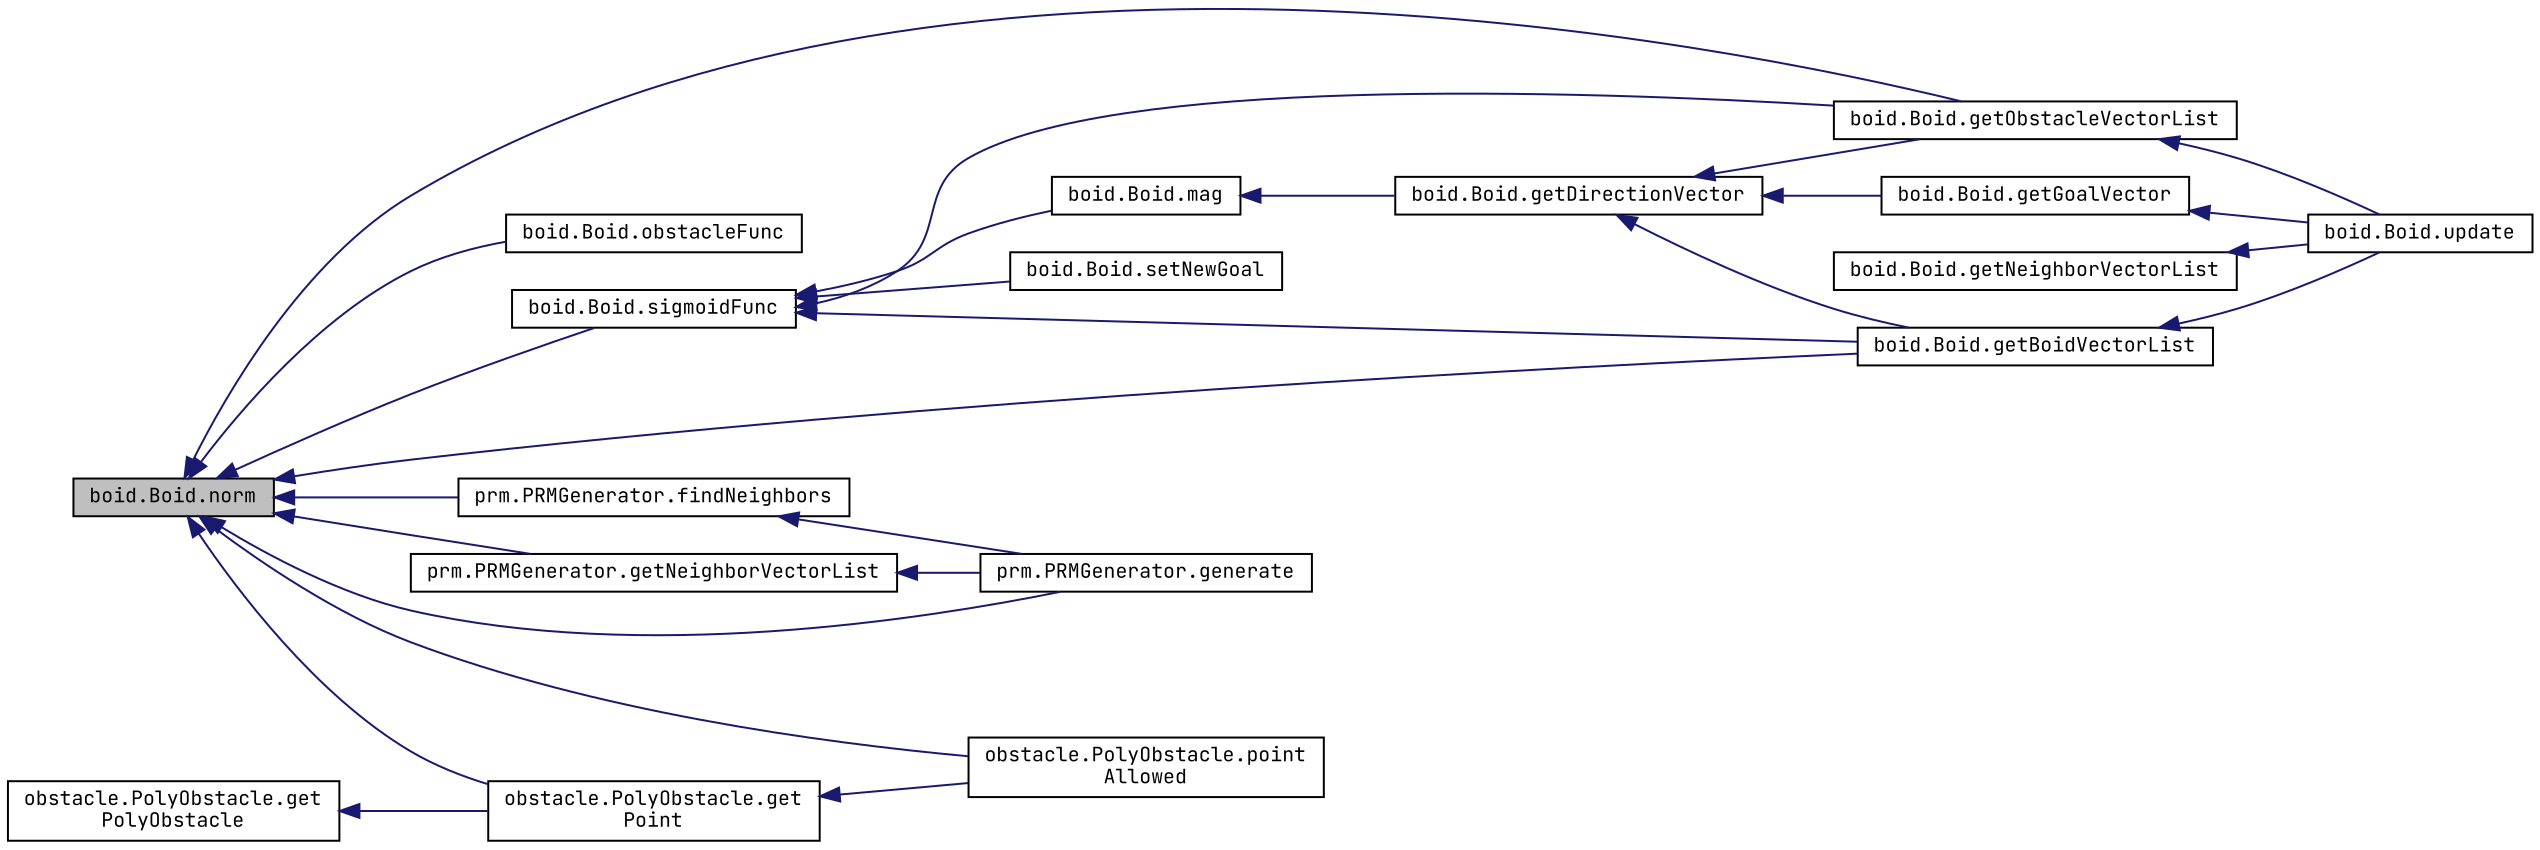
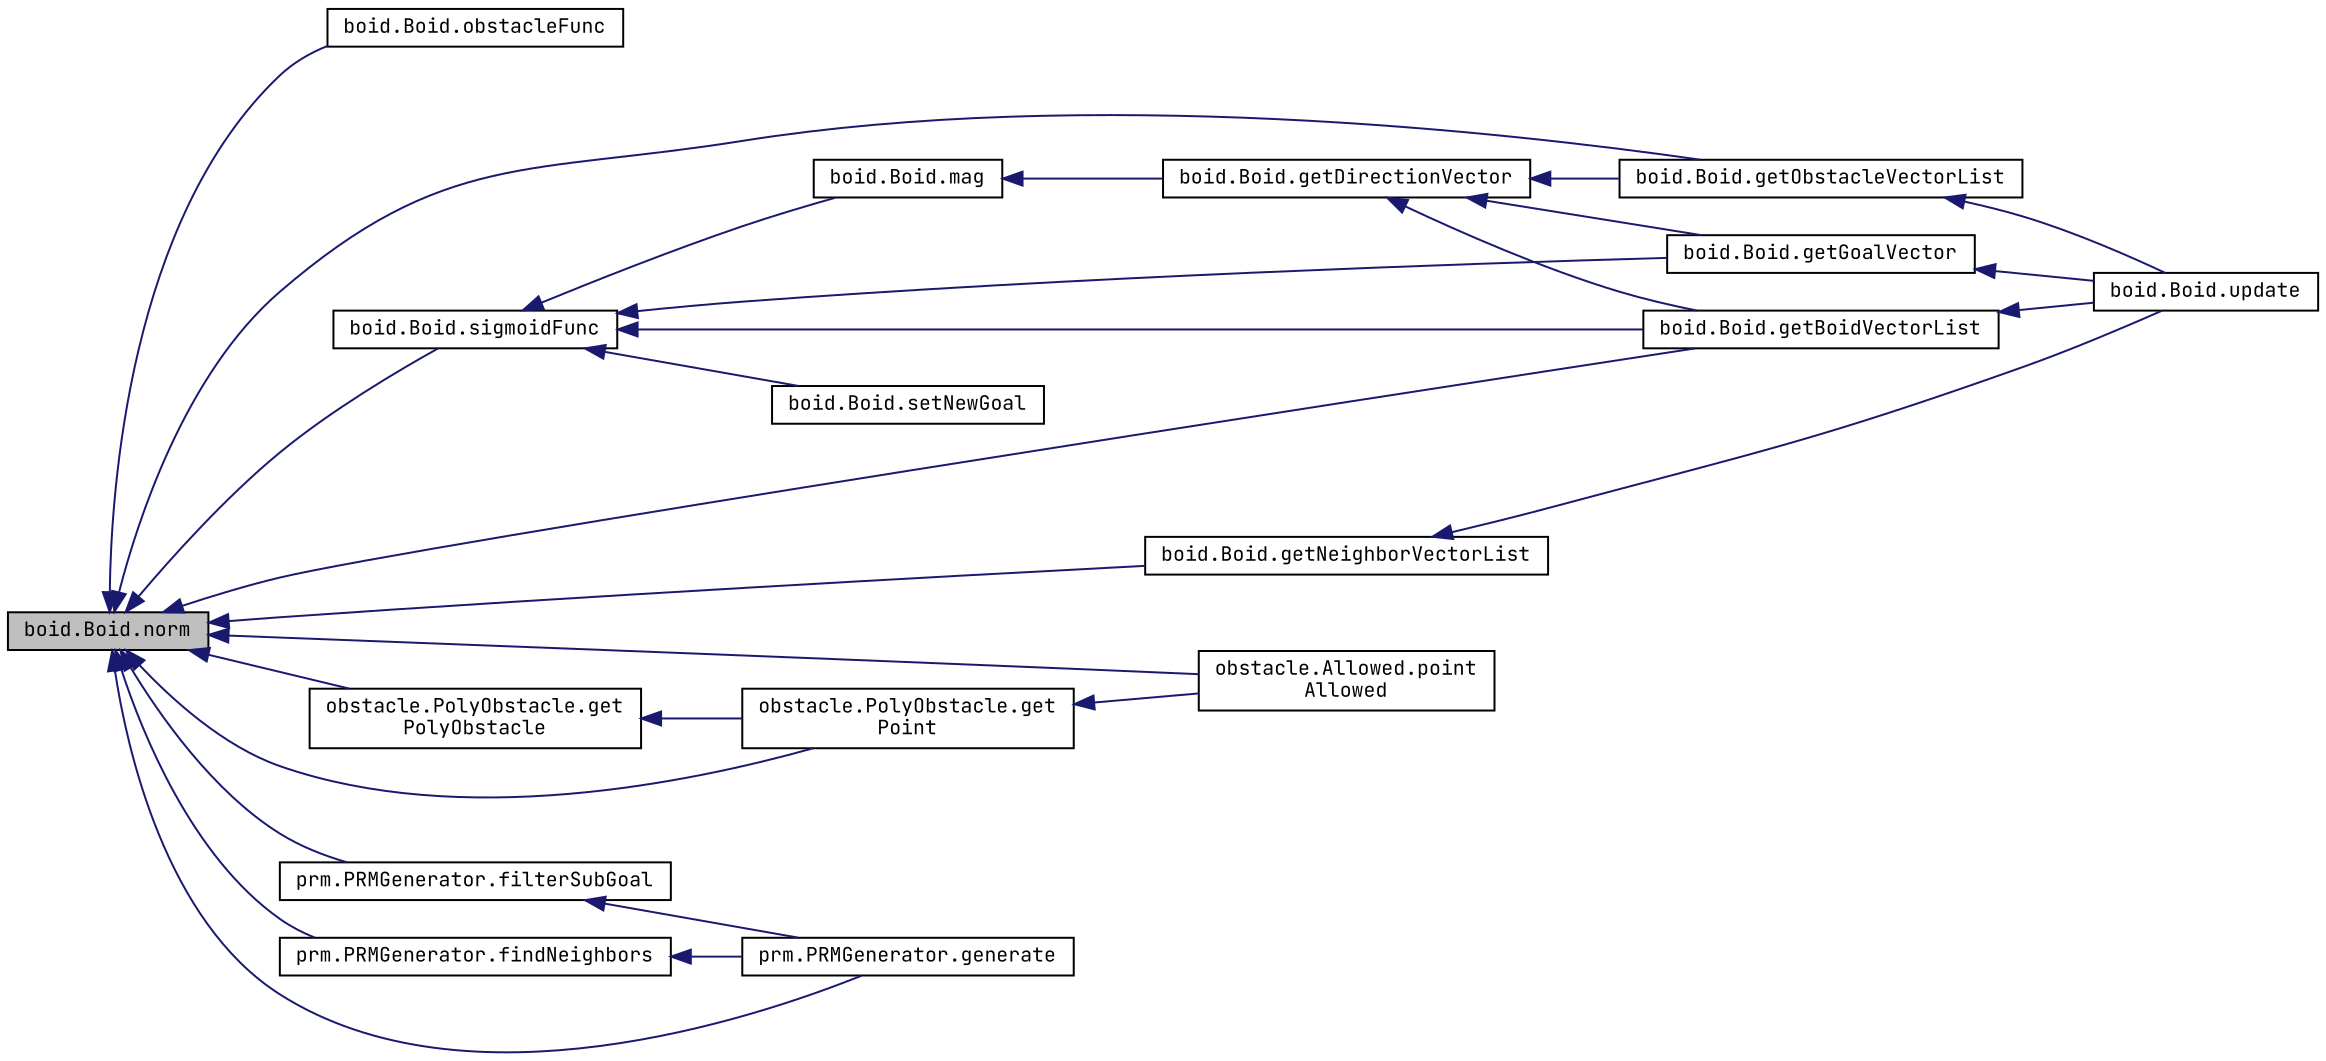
edge "boid.Boid.getObstacleVectorList" -> "boid.Boid.sigmoidFunc": now "boid.Boid.getGoalVector" -> "boid.Boid.sigmoidFunc"
node "prm.PRMGenerator.getNeighborVectorList": label "prm.PRMGenerator.getNeighborVectorList" -> "prm.PRMGenerator.filterSubGoal"
edge "boid.Boid.getNeighborVectorList" -> "boid.Boid.norm": added
edge "obstacle.PolyObstacle.get PolyObstacle" -> "boid.Boid.norm": added
node "obstacle.PolyObstacle.point Allowed": label "obstacle.PolyObstacle.point Allowed" -> "obstacle.Allowed.point Allowed"
